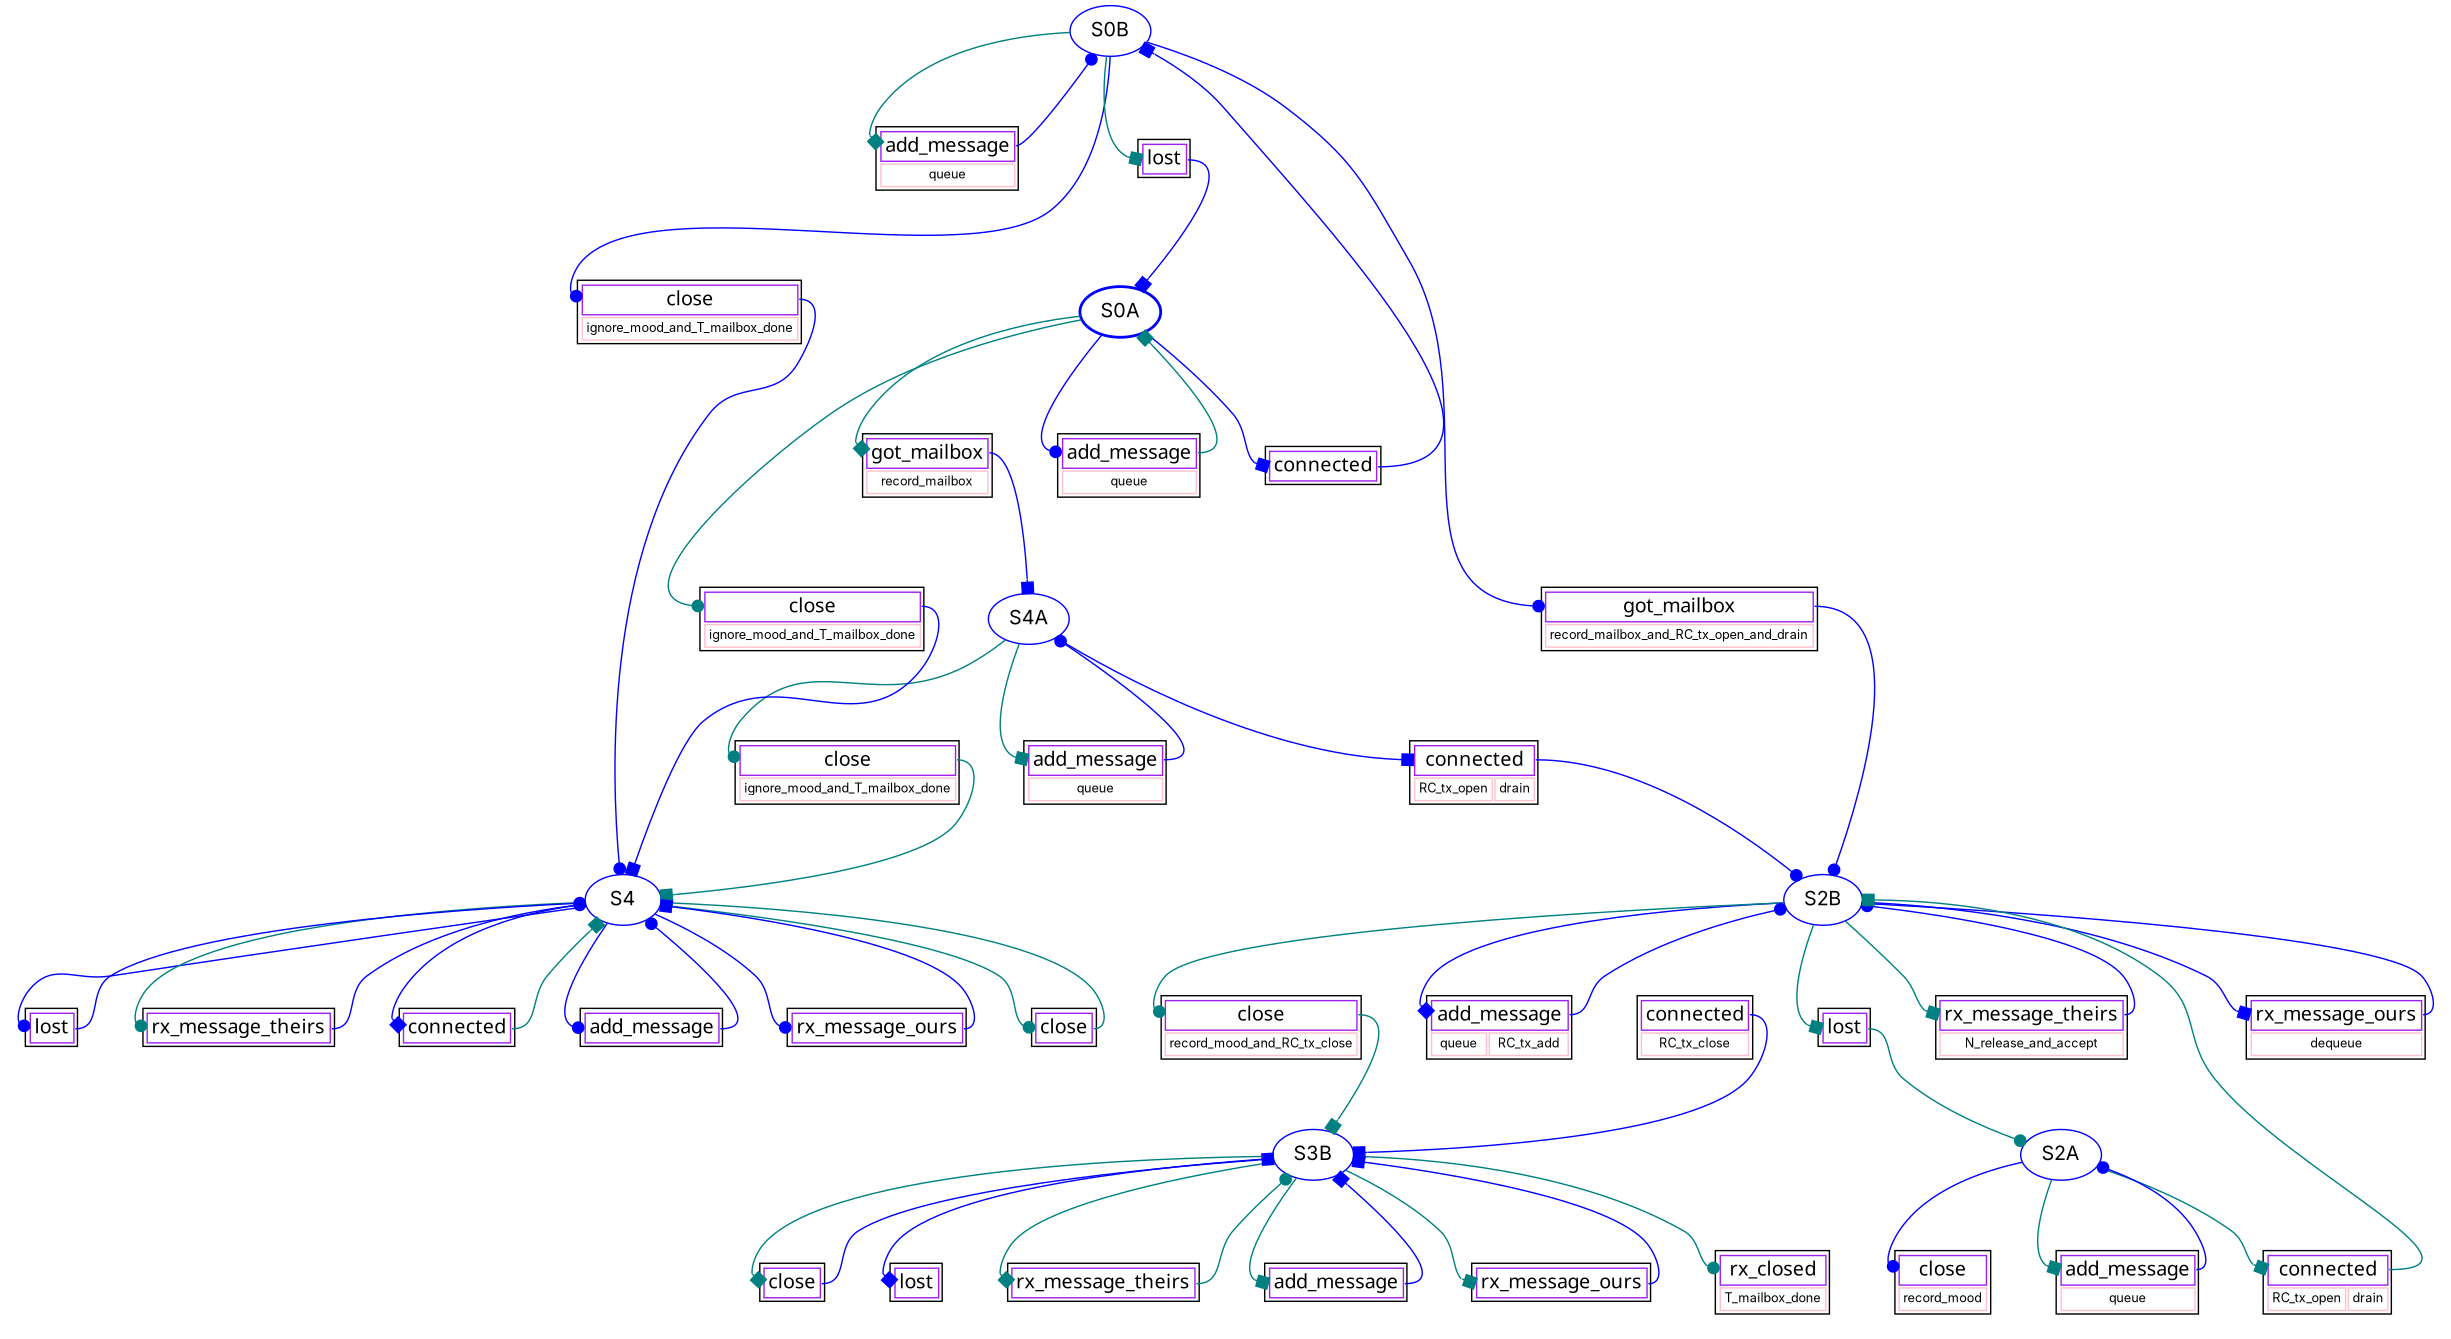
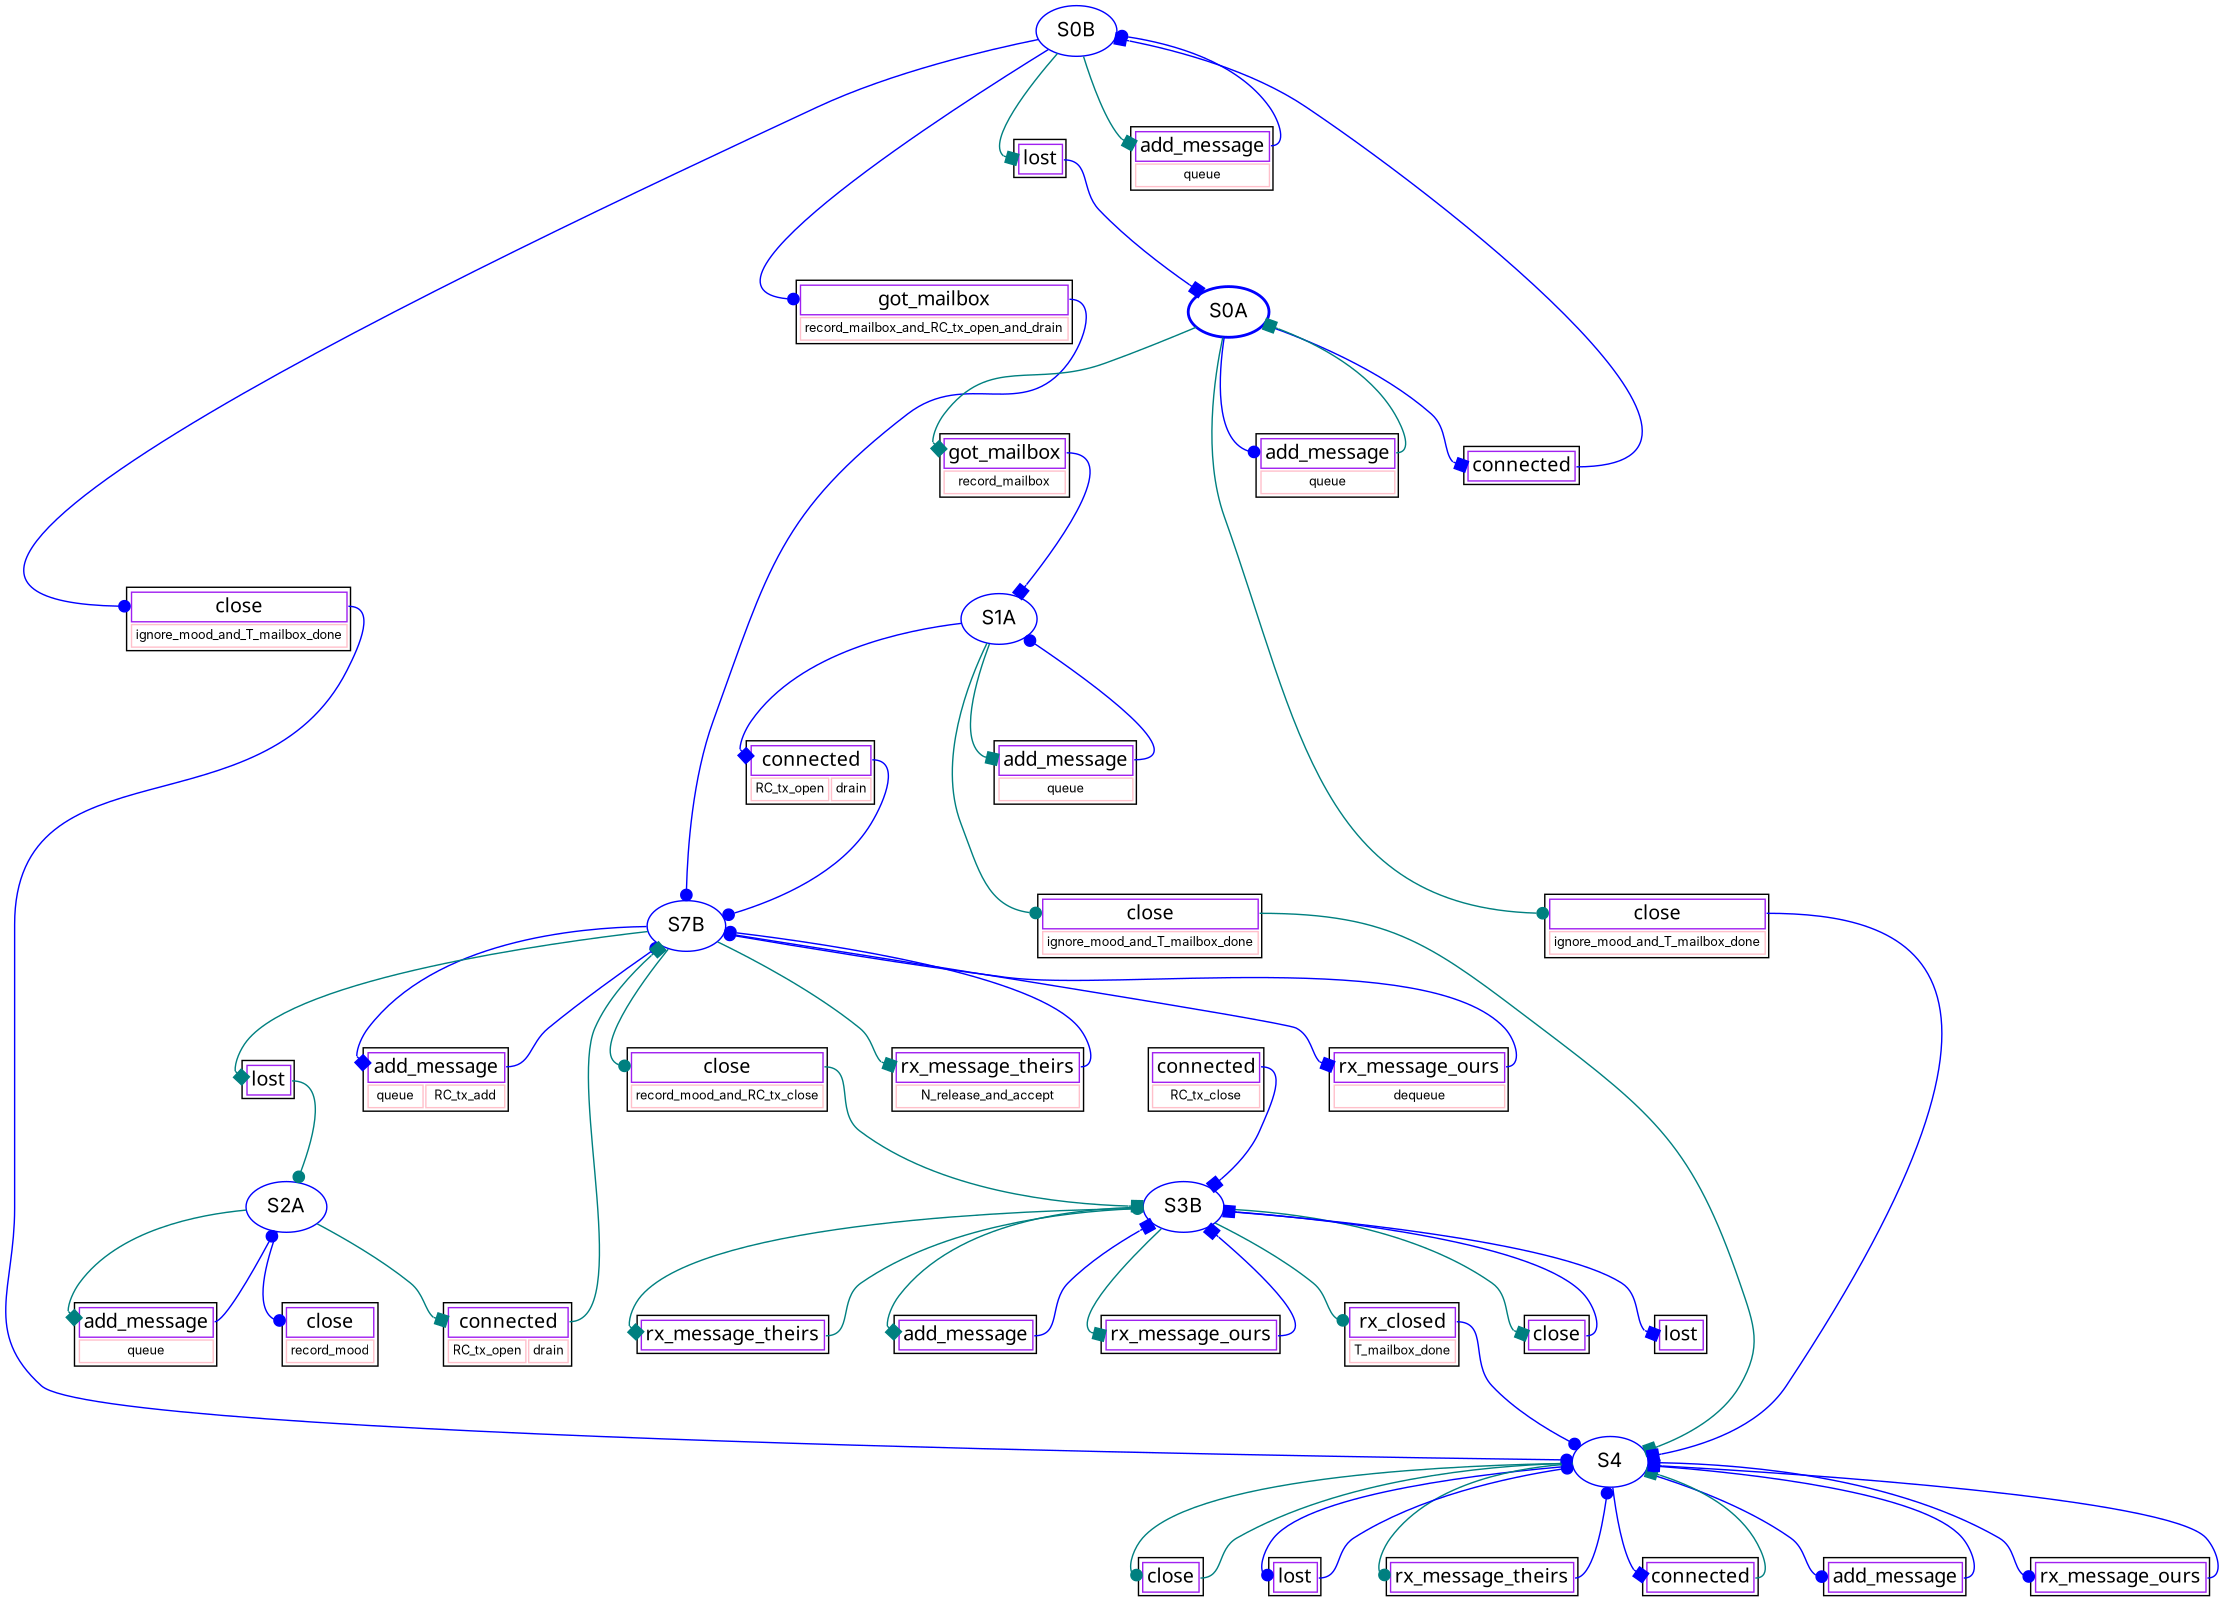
node "S4A": label "S4A" -> "S1A"
node "S2B": label "S2B" -> "S7B"
edge "rx_closed" -> "S4": added
